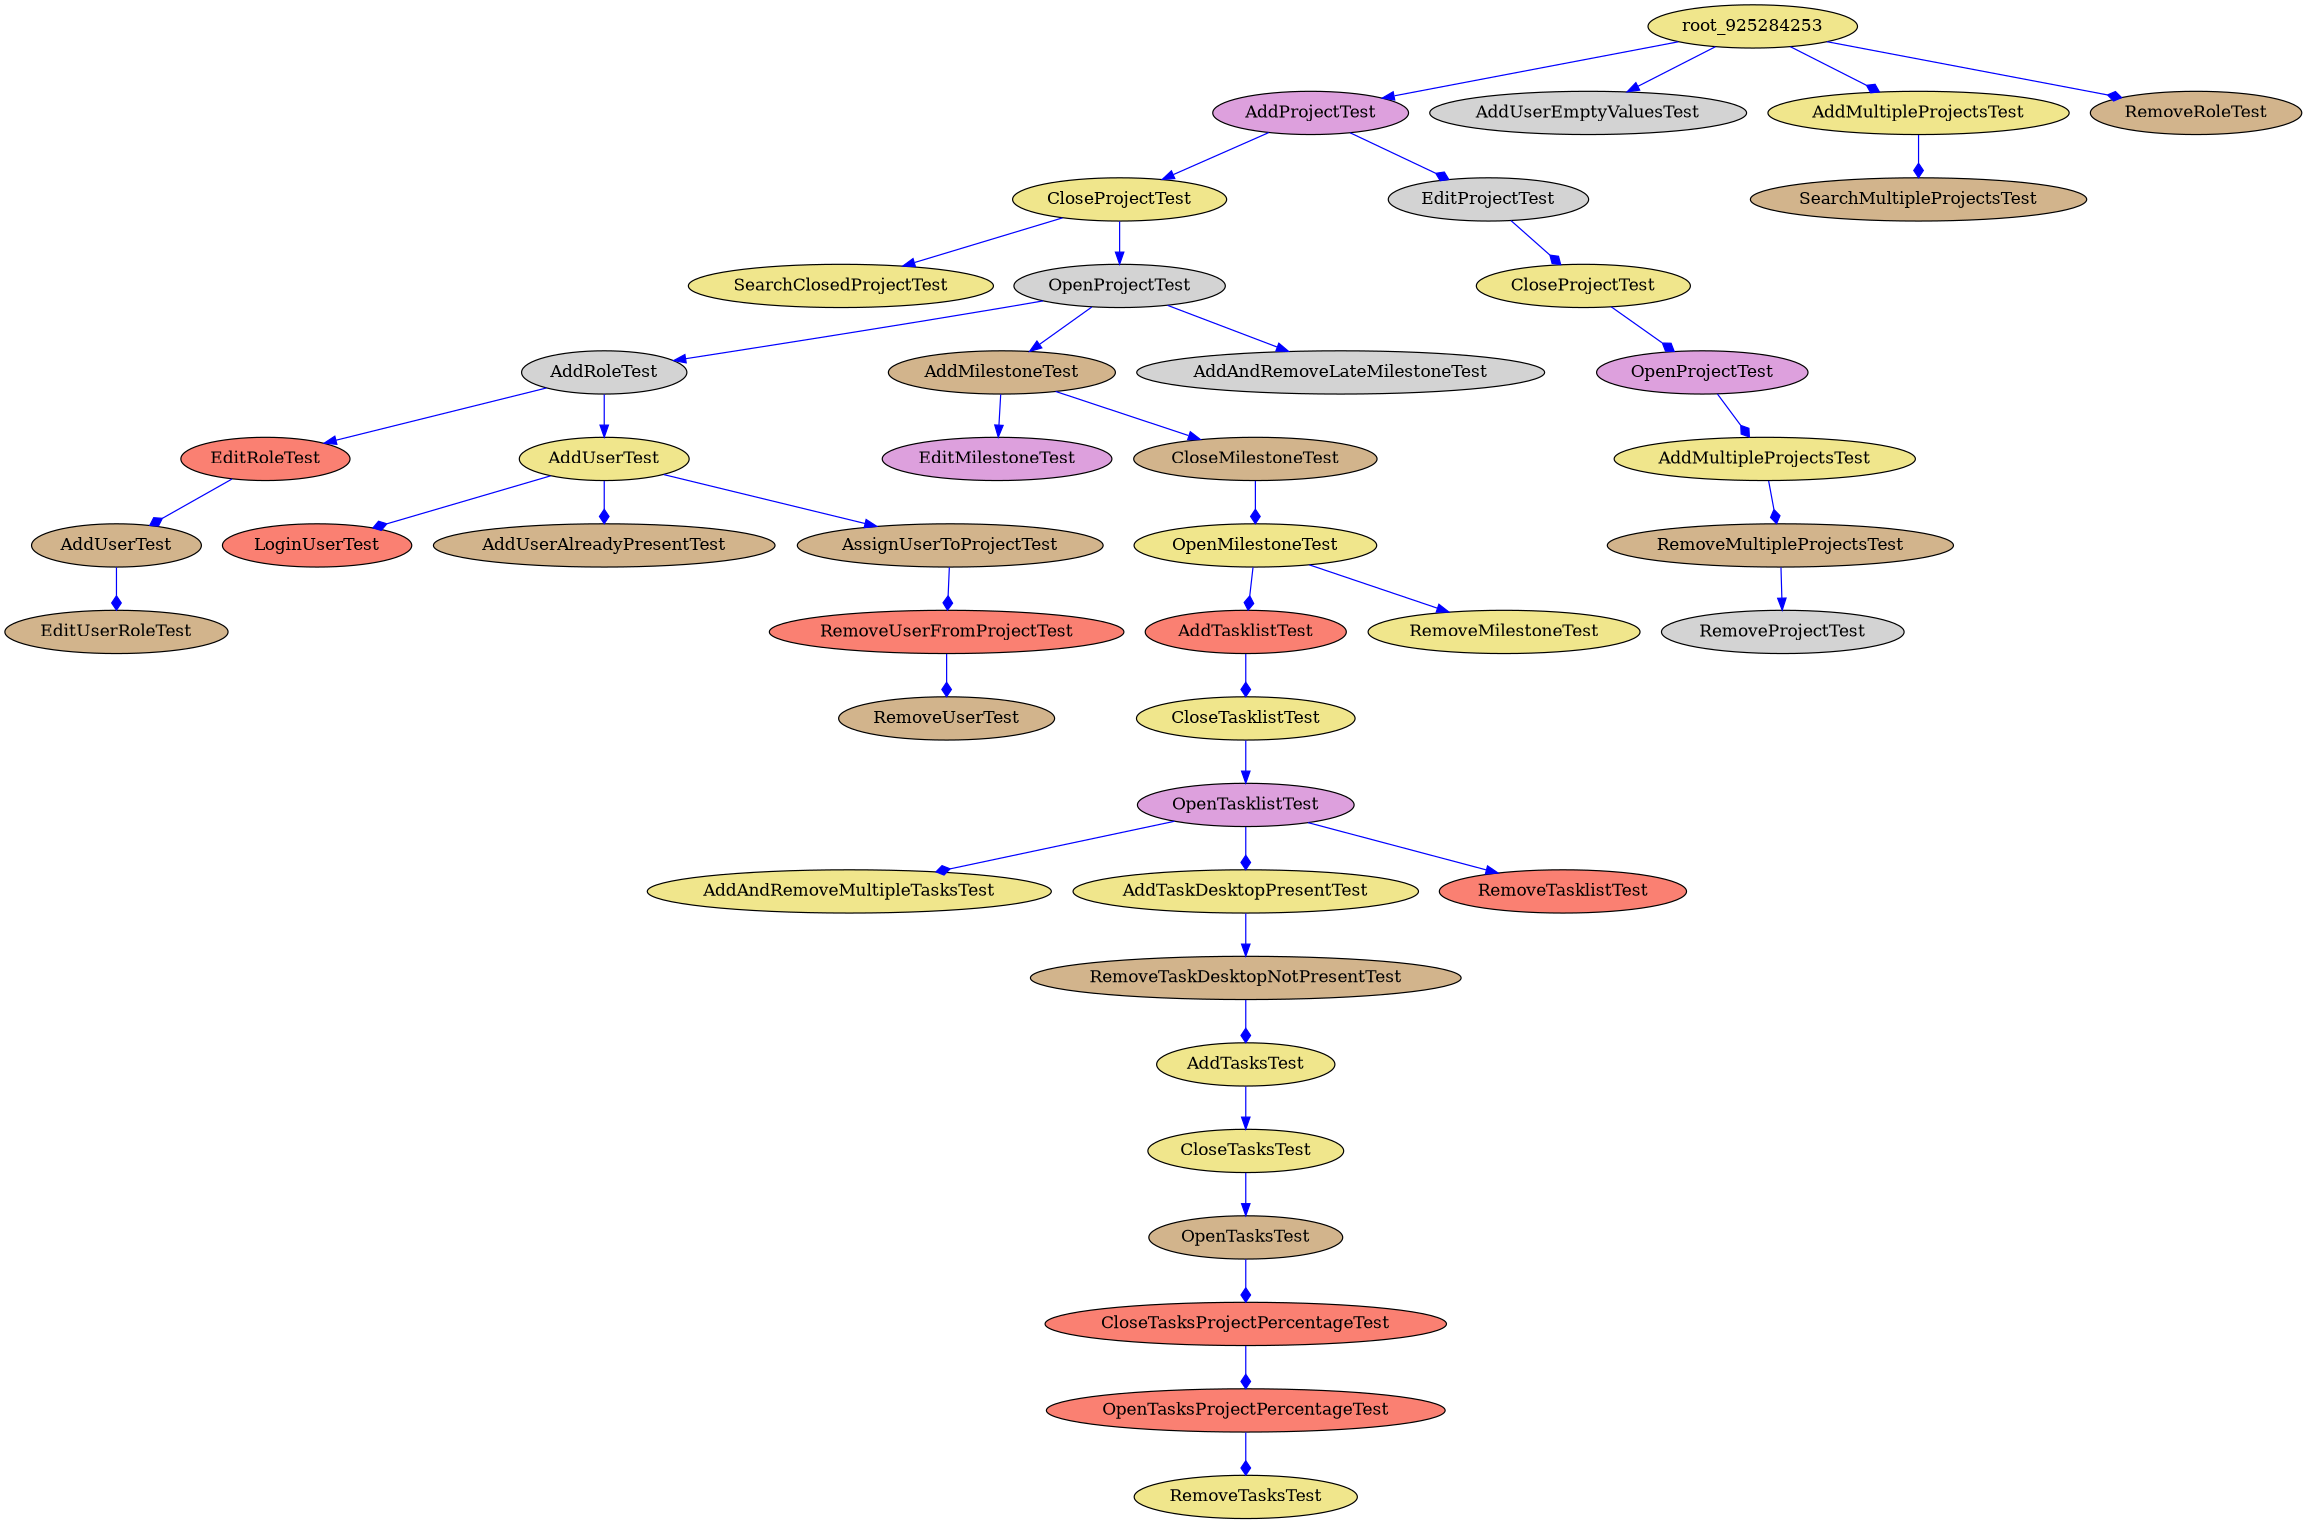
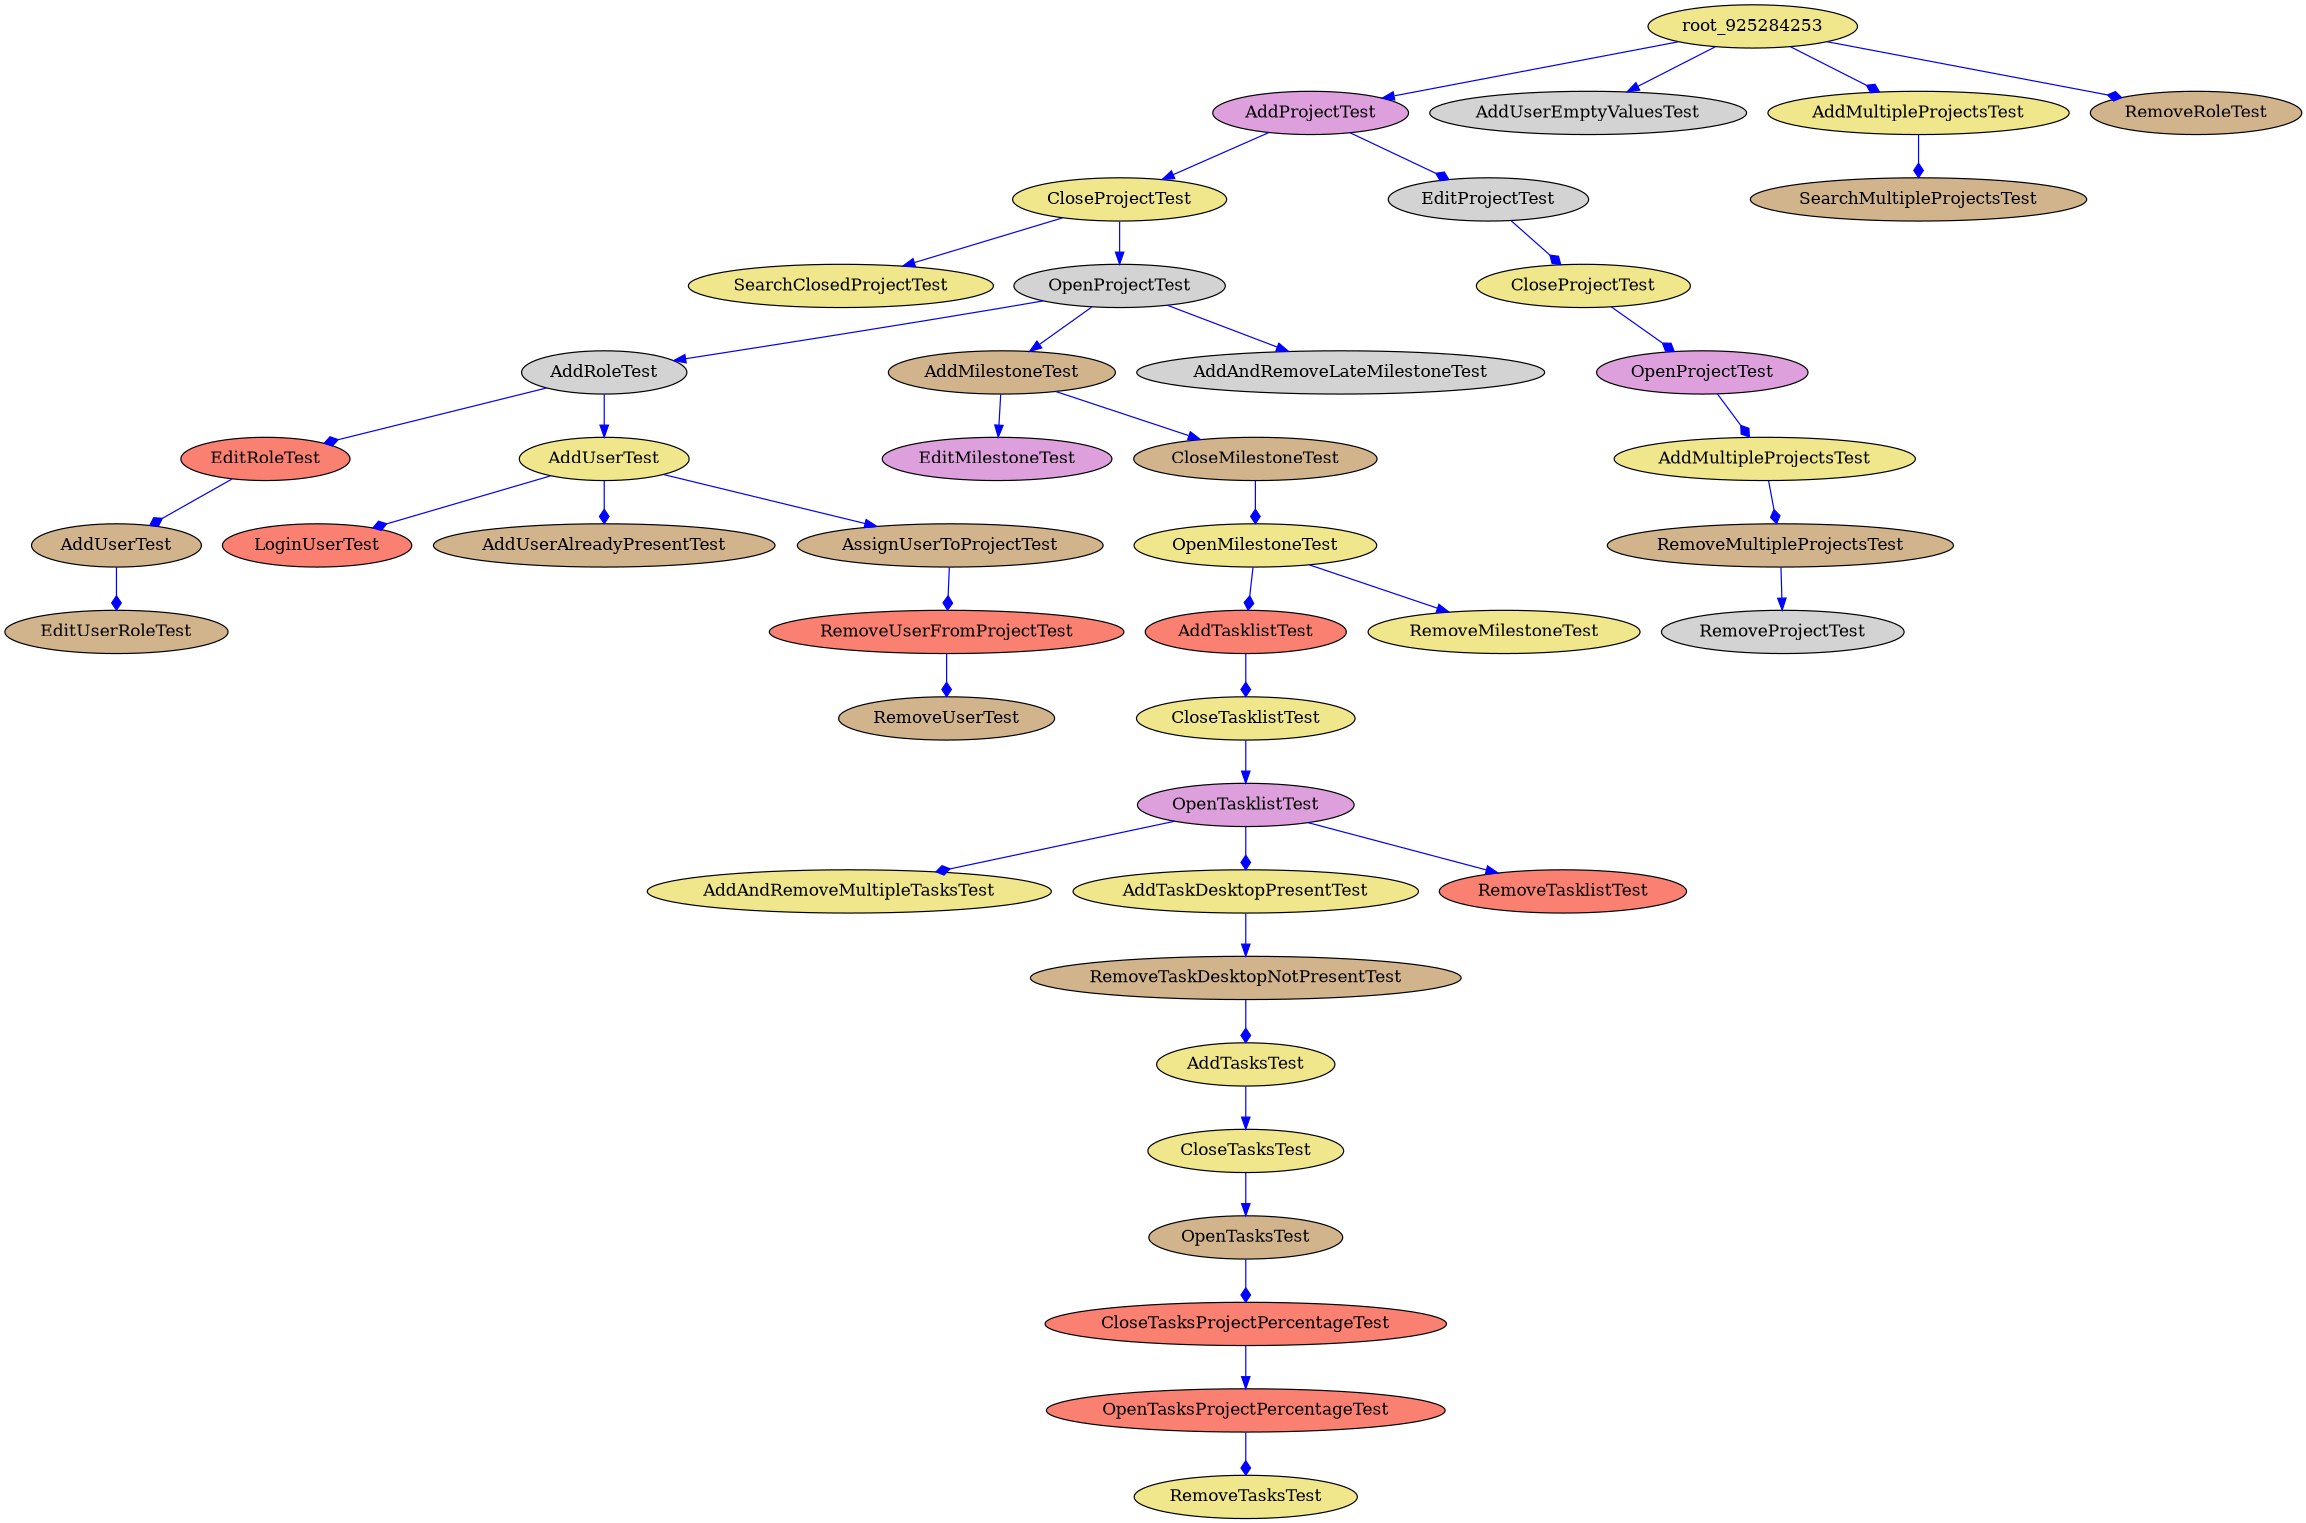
edge "AddRoleTest" -> "EditRoleTest": arrowhead normal -> diamond
edge "CloseTasksProjectPercentageTest" -> "OpenTasksProjectPercentageTest": arrowhead diamond -> normal
